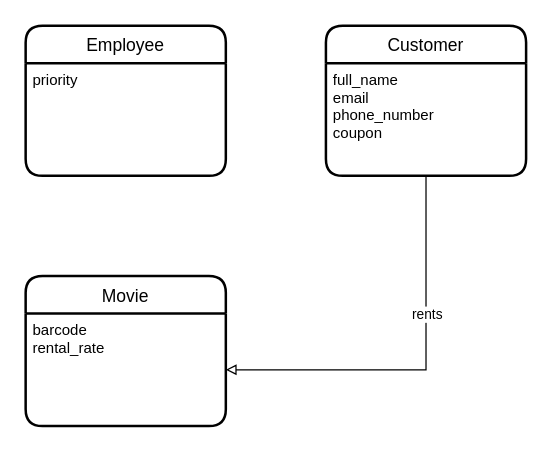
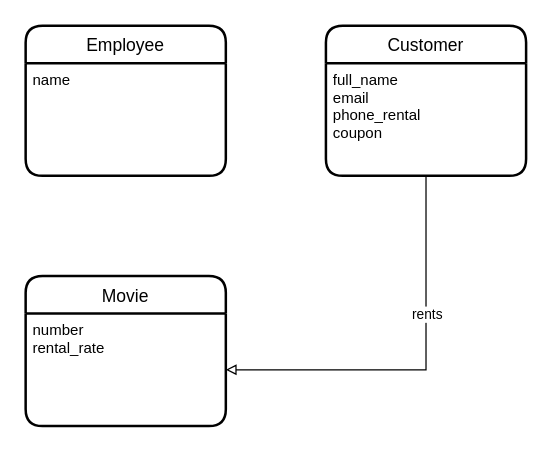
node "priority": label "priority" -> "name"
node "full_name email phone_number coupon": label "full_name email phone_number coupon" -> "full_name email phone_rental coupon"
node "barcode rental_rate": label "barcode rental_rate" -> "number rental_rate"
